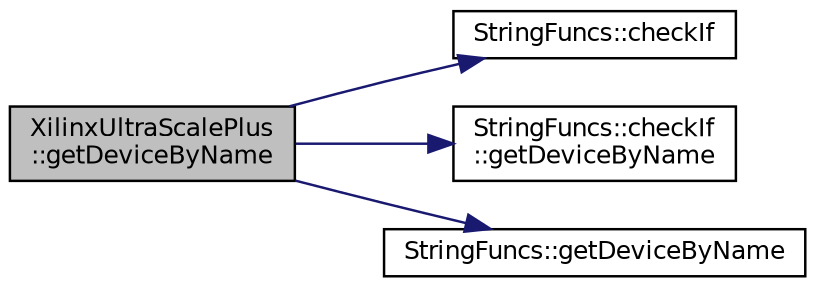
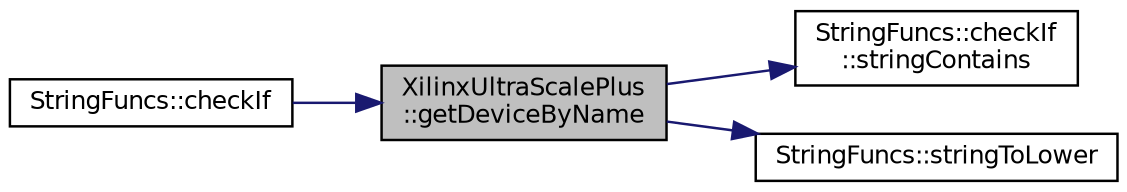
edge "XilinxUltraScalePlus ::getDeviceByName" -> "StringFuncs::checkIf": reversed
node "StringFuncs::checkIf ::getDeviceByName": label "StringFuncs::checkIf ::getDeviceByName" -> "StringFuncs::checkIf ::stringContains"
node "StringFuncs::getDeviceByName": label "StringFuncs::getDeviceByName" -> "StringFuncs::stringToLower"
